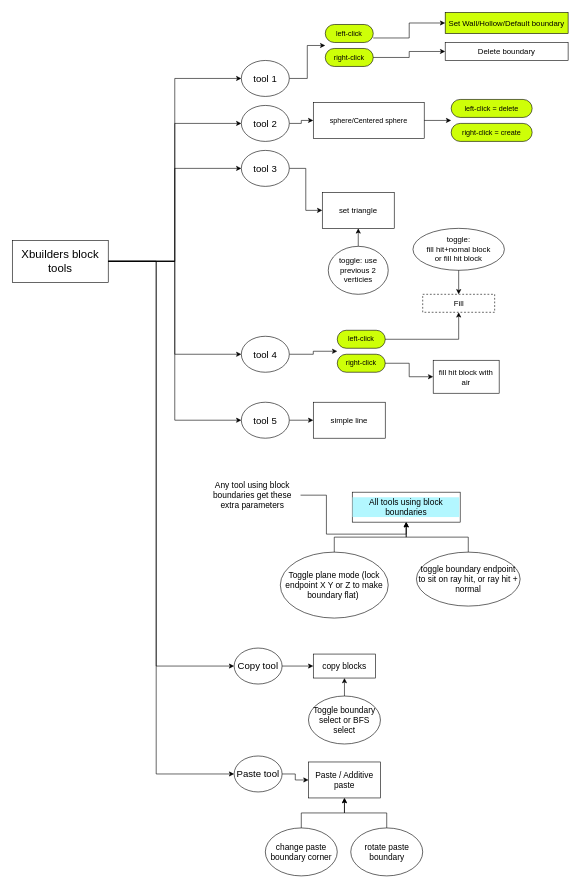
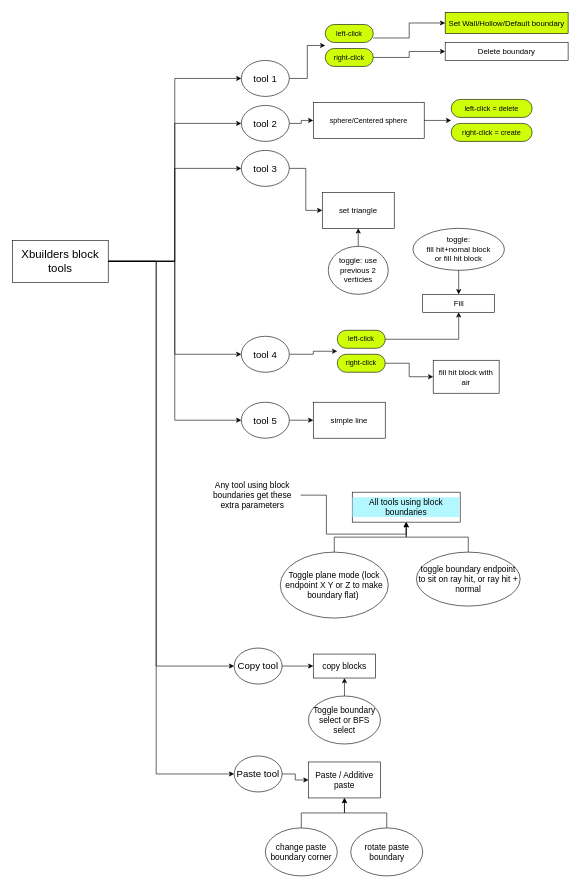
node "Fill": style dashed -> solid
